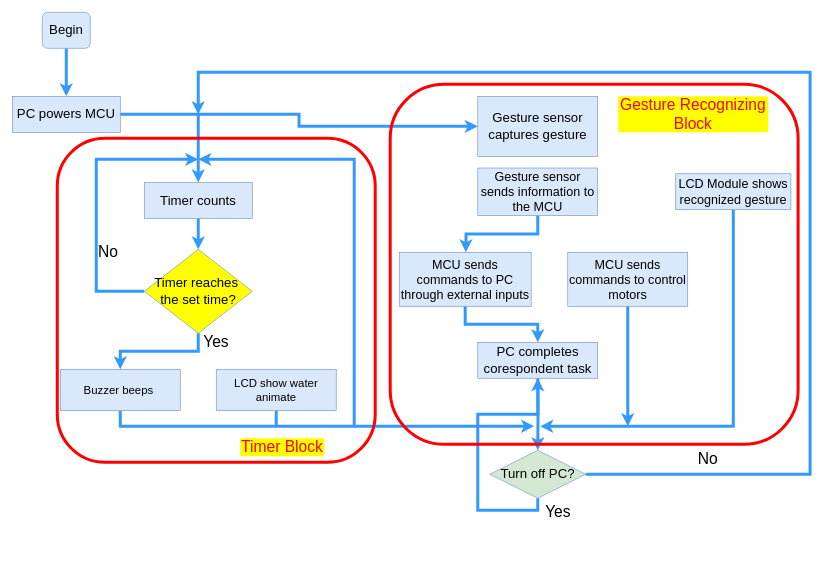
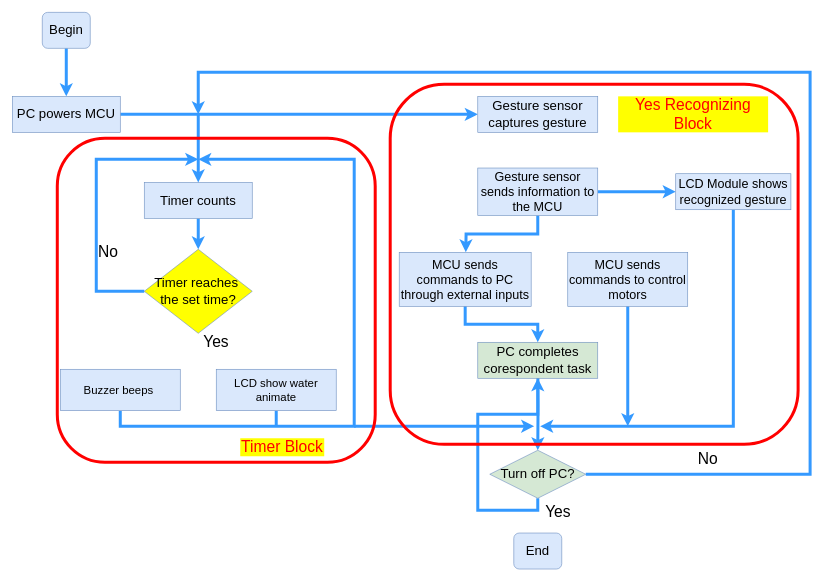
node "Gesture Recognizing Block": label "Gesture Recognizing Block" -> "Yes Recognizing Block"
node "Gesture sensor captures gesture": size 120x60 -> 120x36
edge "Gesture sensor sends information to the MCU" -> "LCD Module shows recognized gesture": added
edge "Timer reaches the set time?" -> "Buzzer beeps": removed
node "PC completes corespondent task": fillcolor #dae8fc -> #d5e8d4
node "End": added
